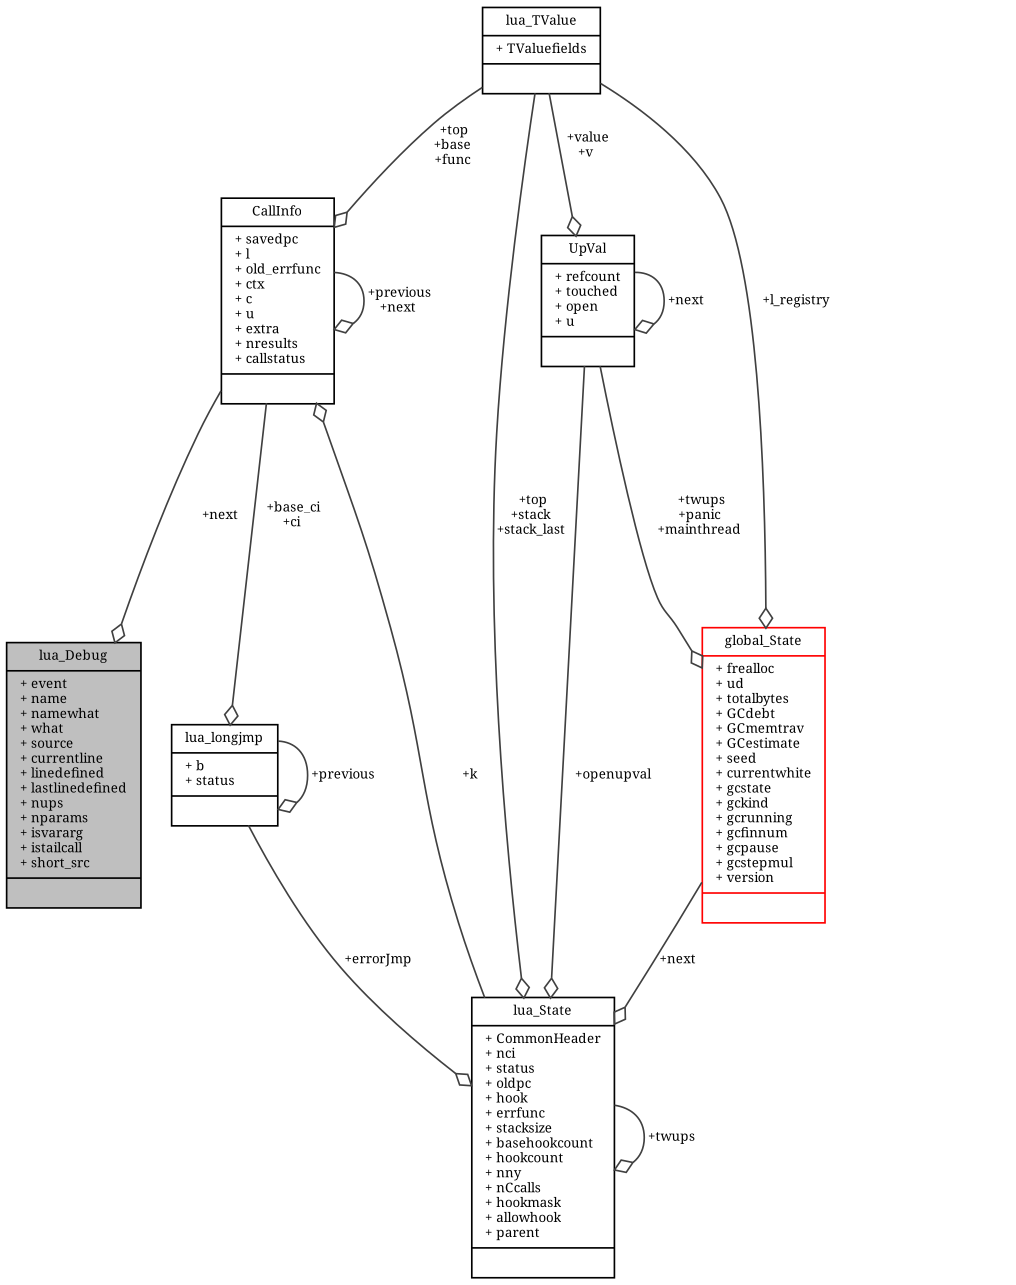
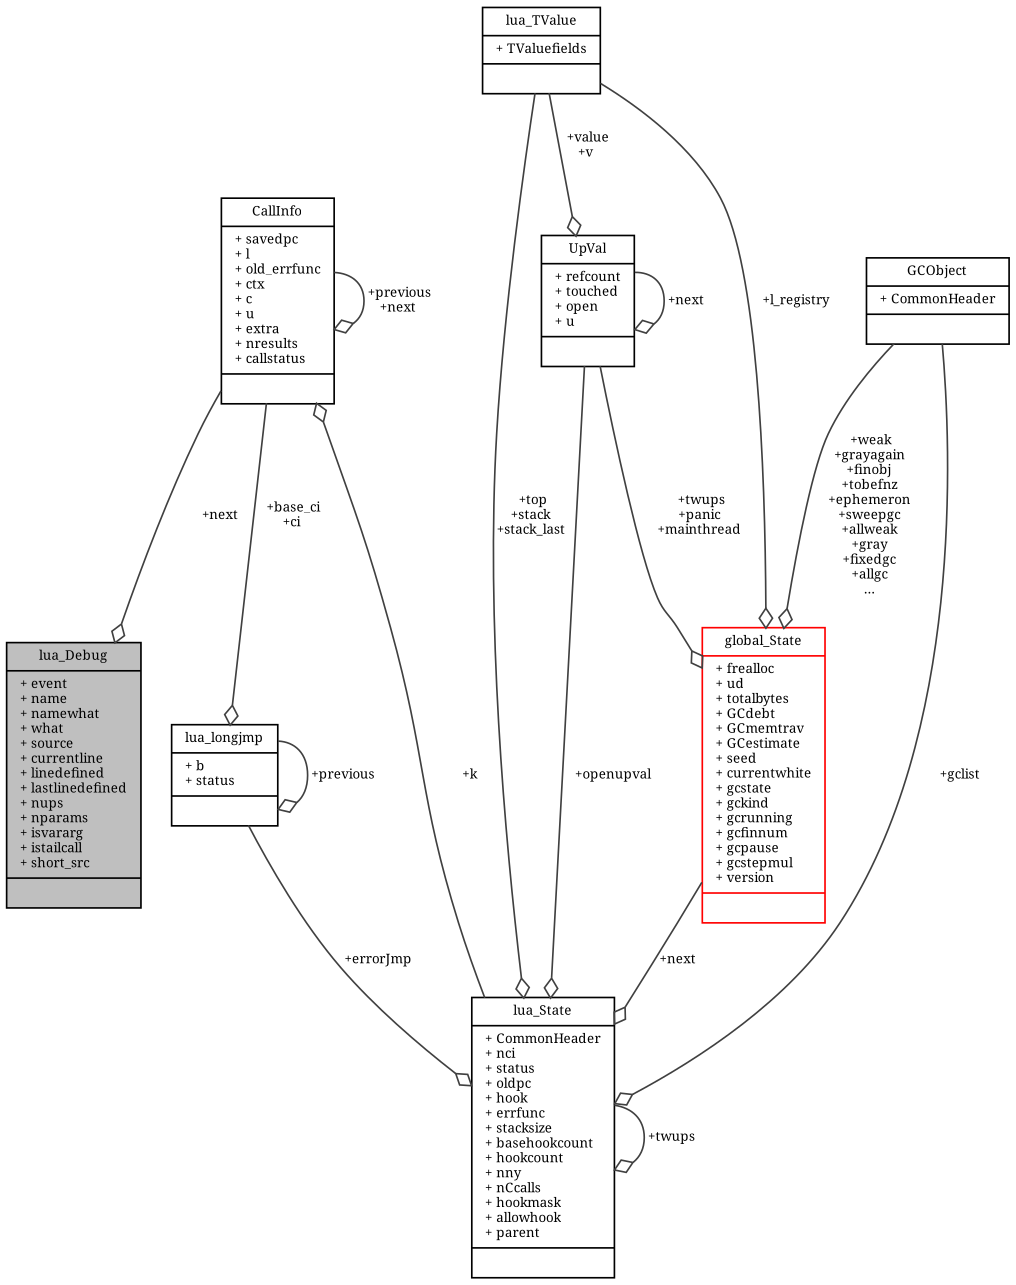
edge "lua_TValue" -> "CallInfo": removed, label "+top +base +func"
node "GCObject": added
